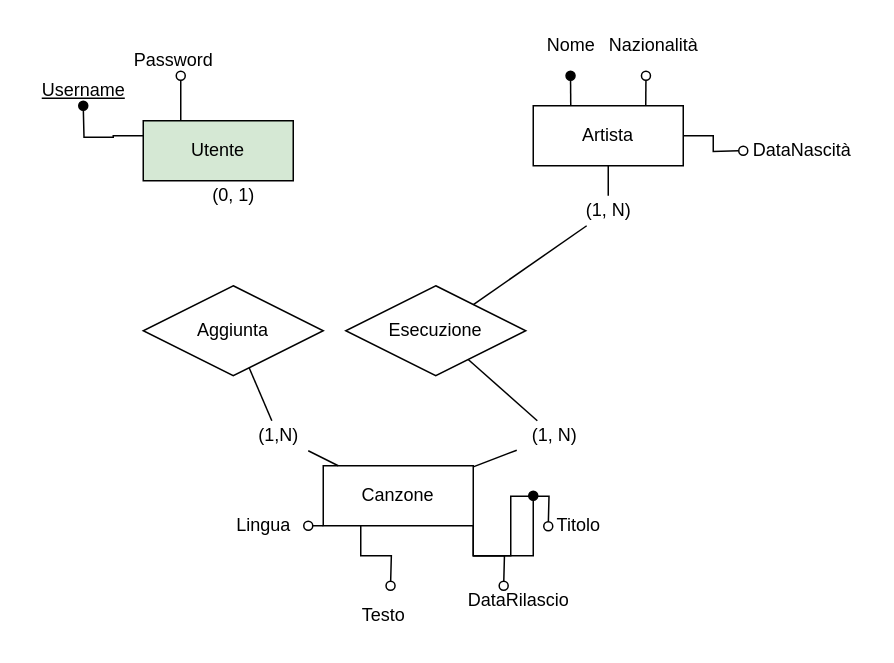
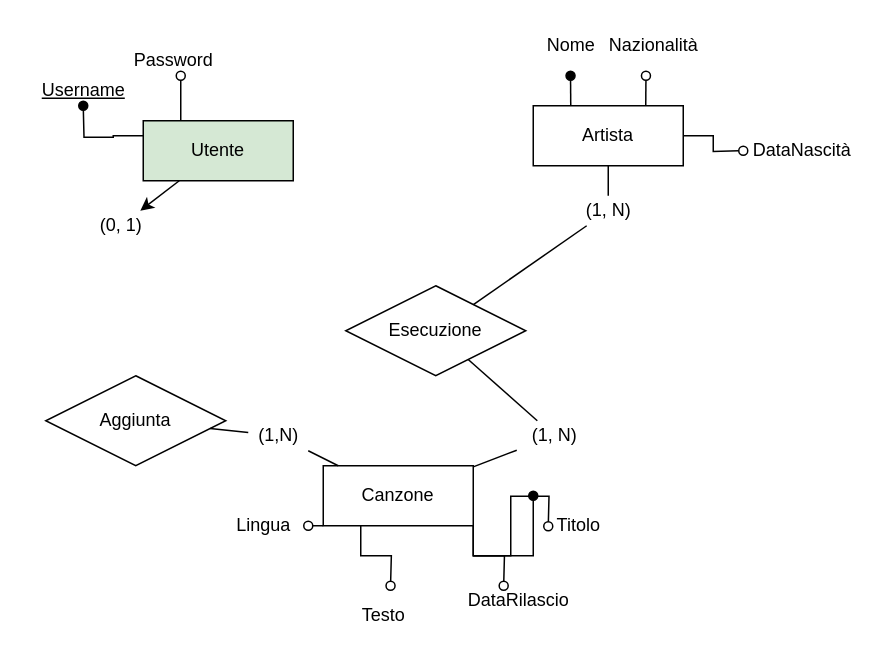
node "(0, 1)": moved (233, 196) -> (121, 226)
node "Aggiunta": moved (233, 331) -> (136, 421)
